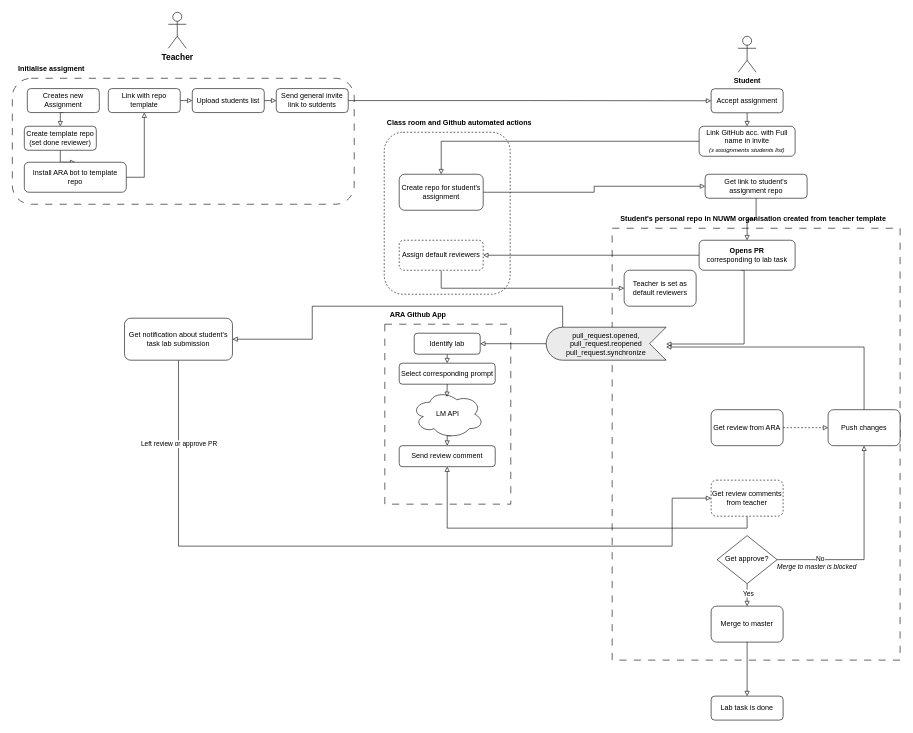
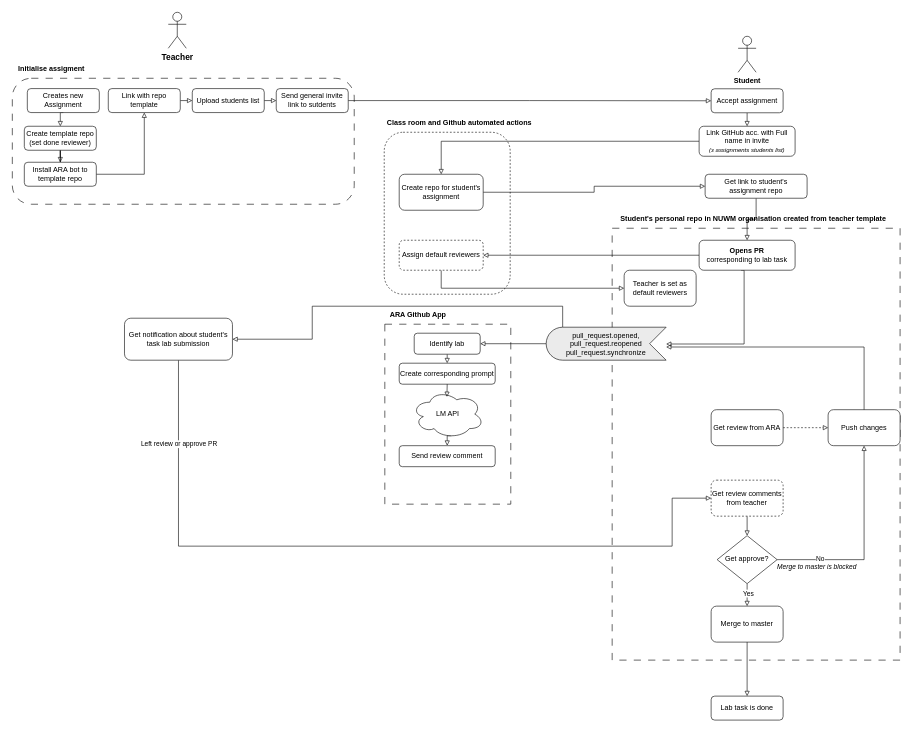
node "Install ARA bot to template repo": size 102x30 -> 72x24
node "Select corresponding prompt": label "Select corresponding prompt" -> "Create corresponding prompt"
edge "Get review comments from teacher" -> "Send review comment": now "Get review comments from teacher" -> "Get approve?"
